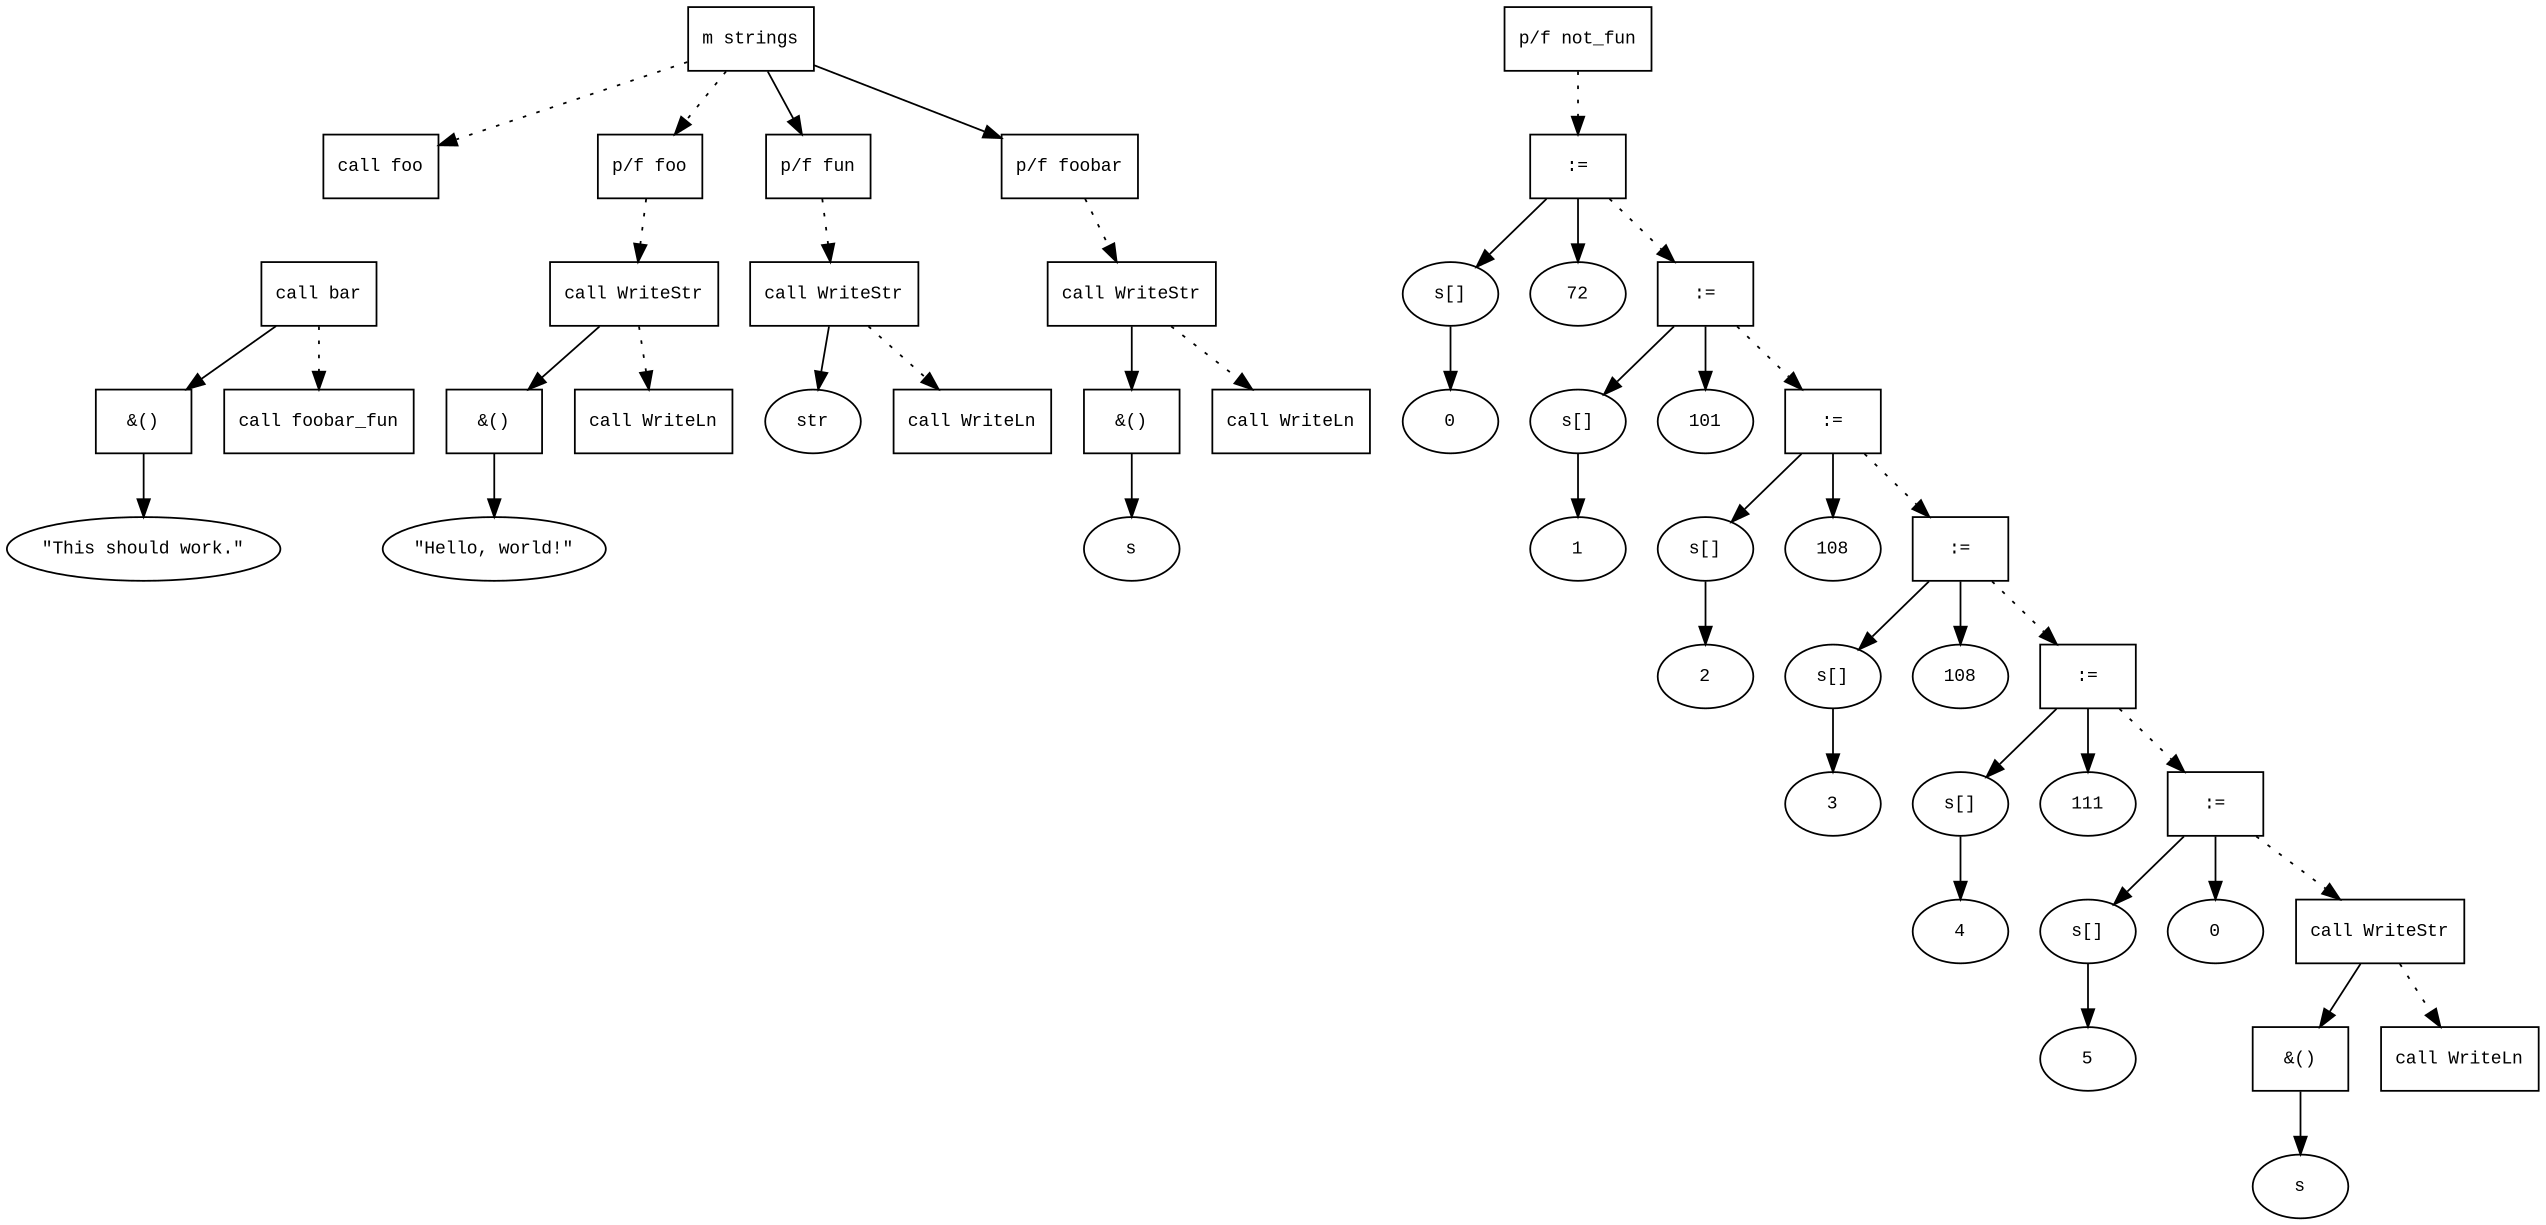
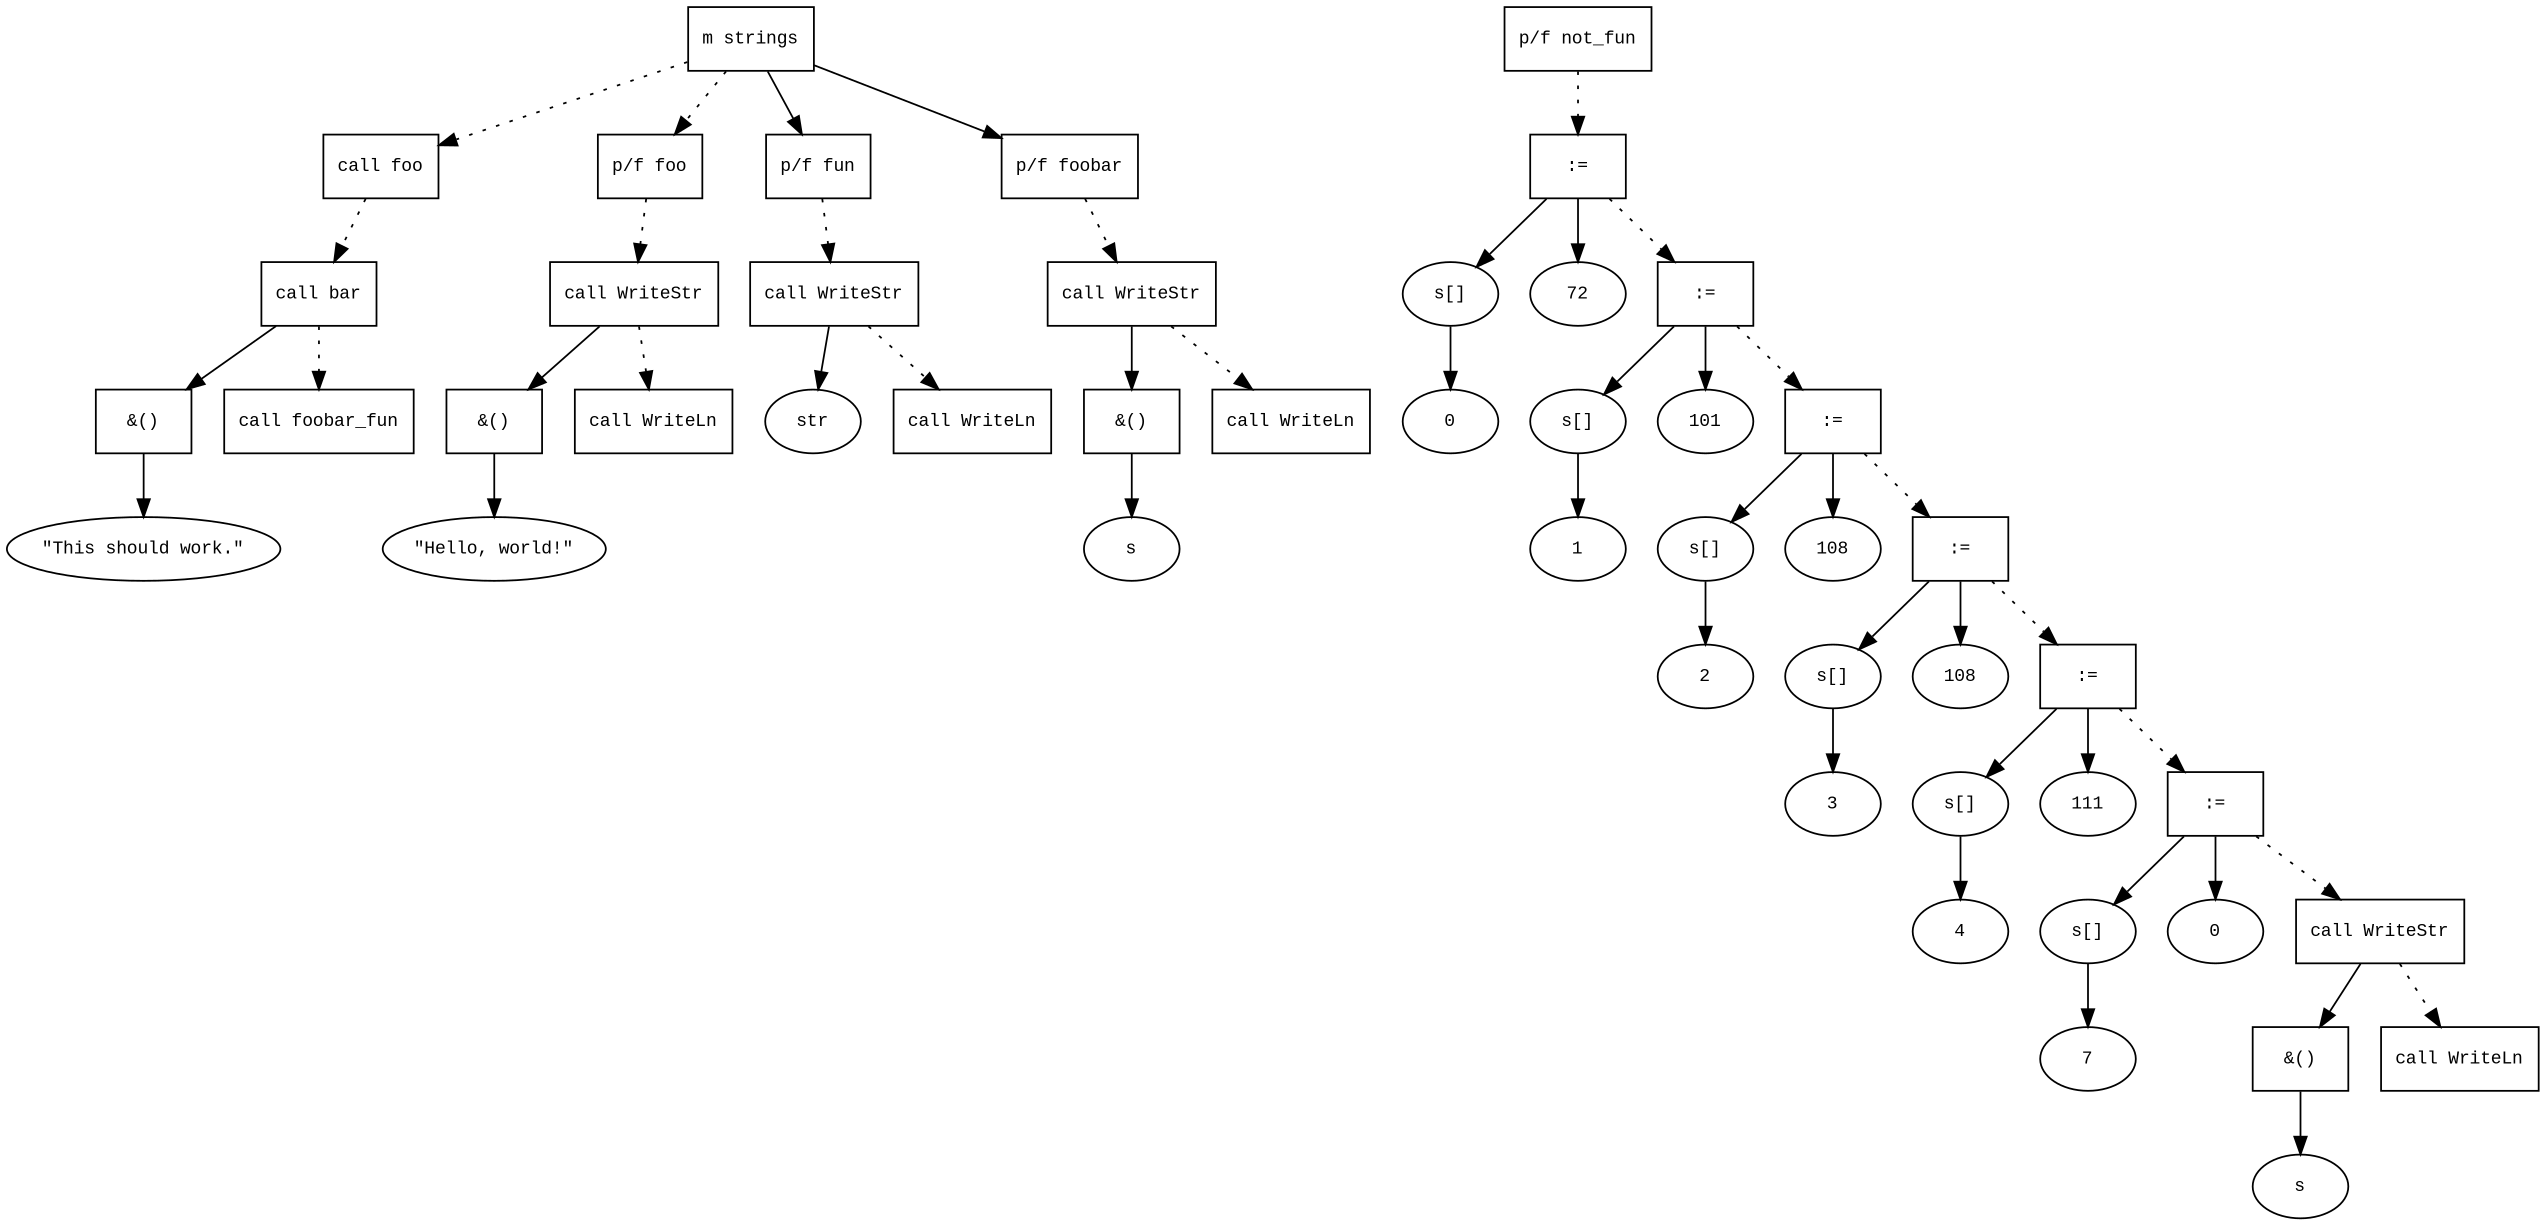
edge "call foo" -> "call bar": added
node "5": label "5" -> "7"
